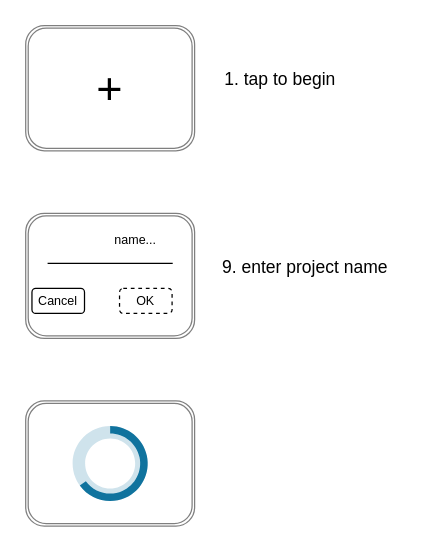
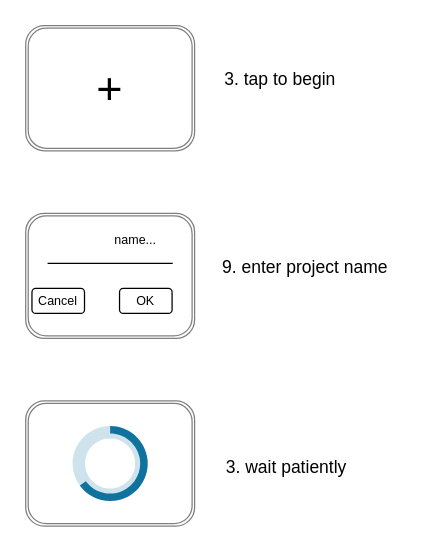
node "1. tap to begin": label "1. tap to begin" -> "3. tap to begin"
node "OK": style dashed -> solid
node "3. wait patiently": added
